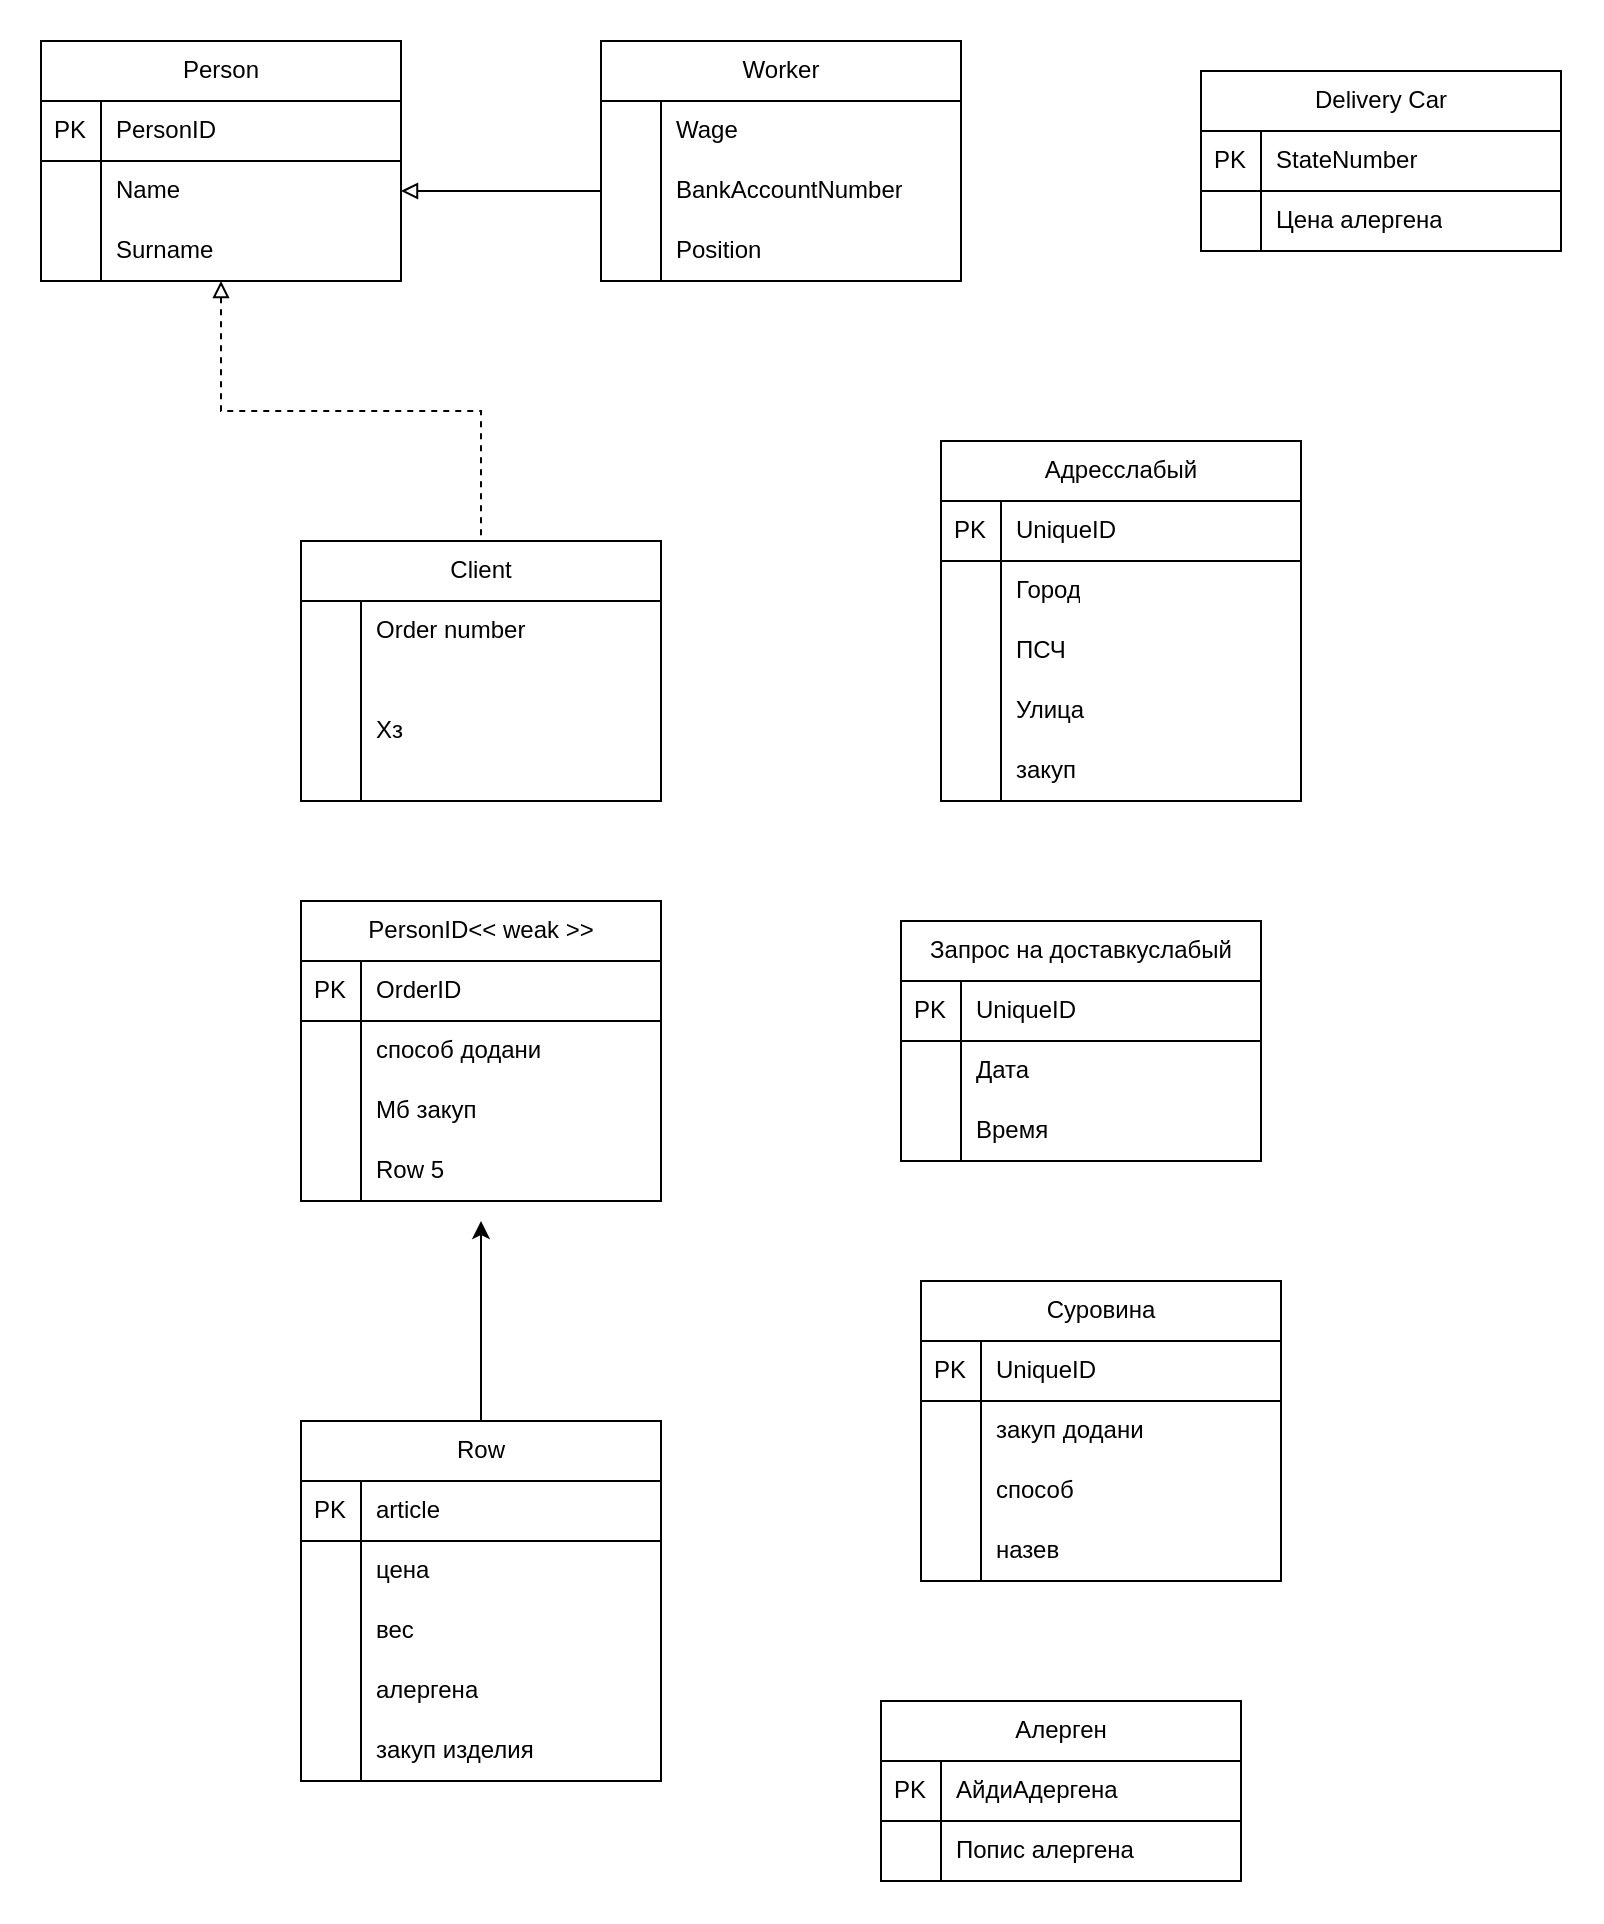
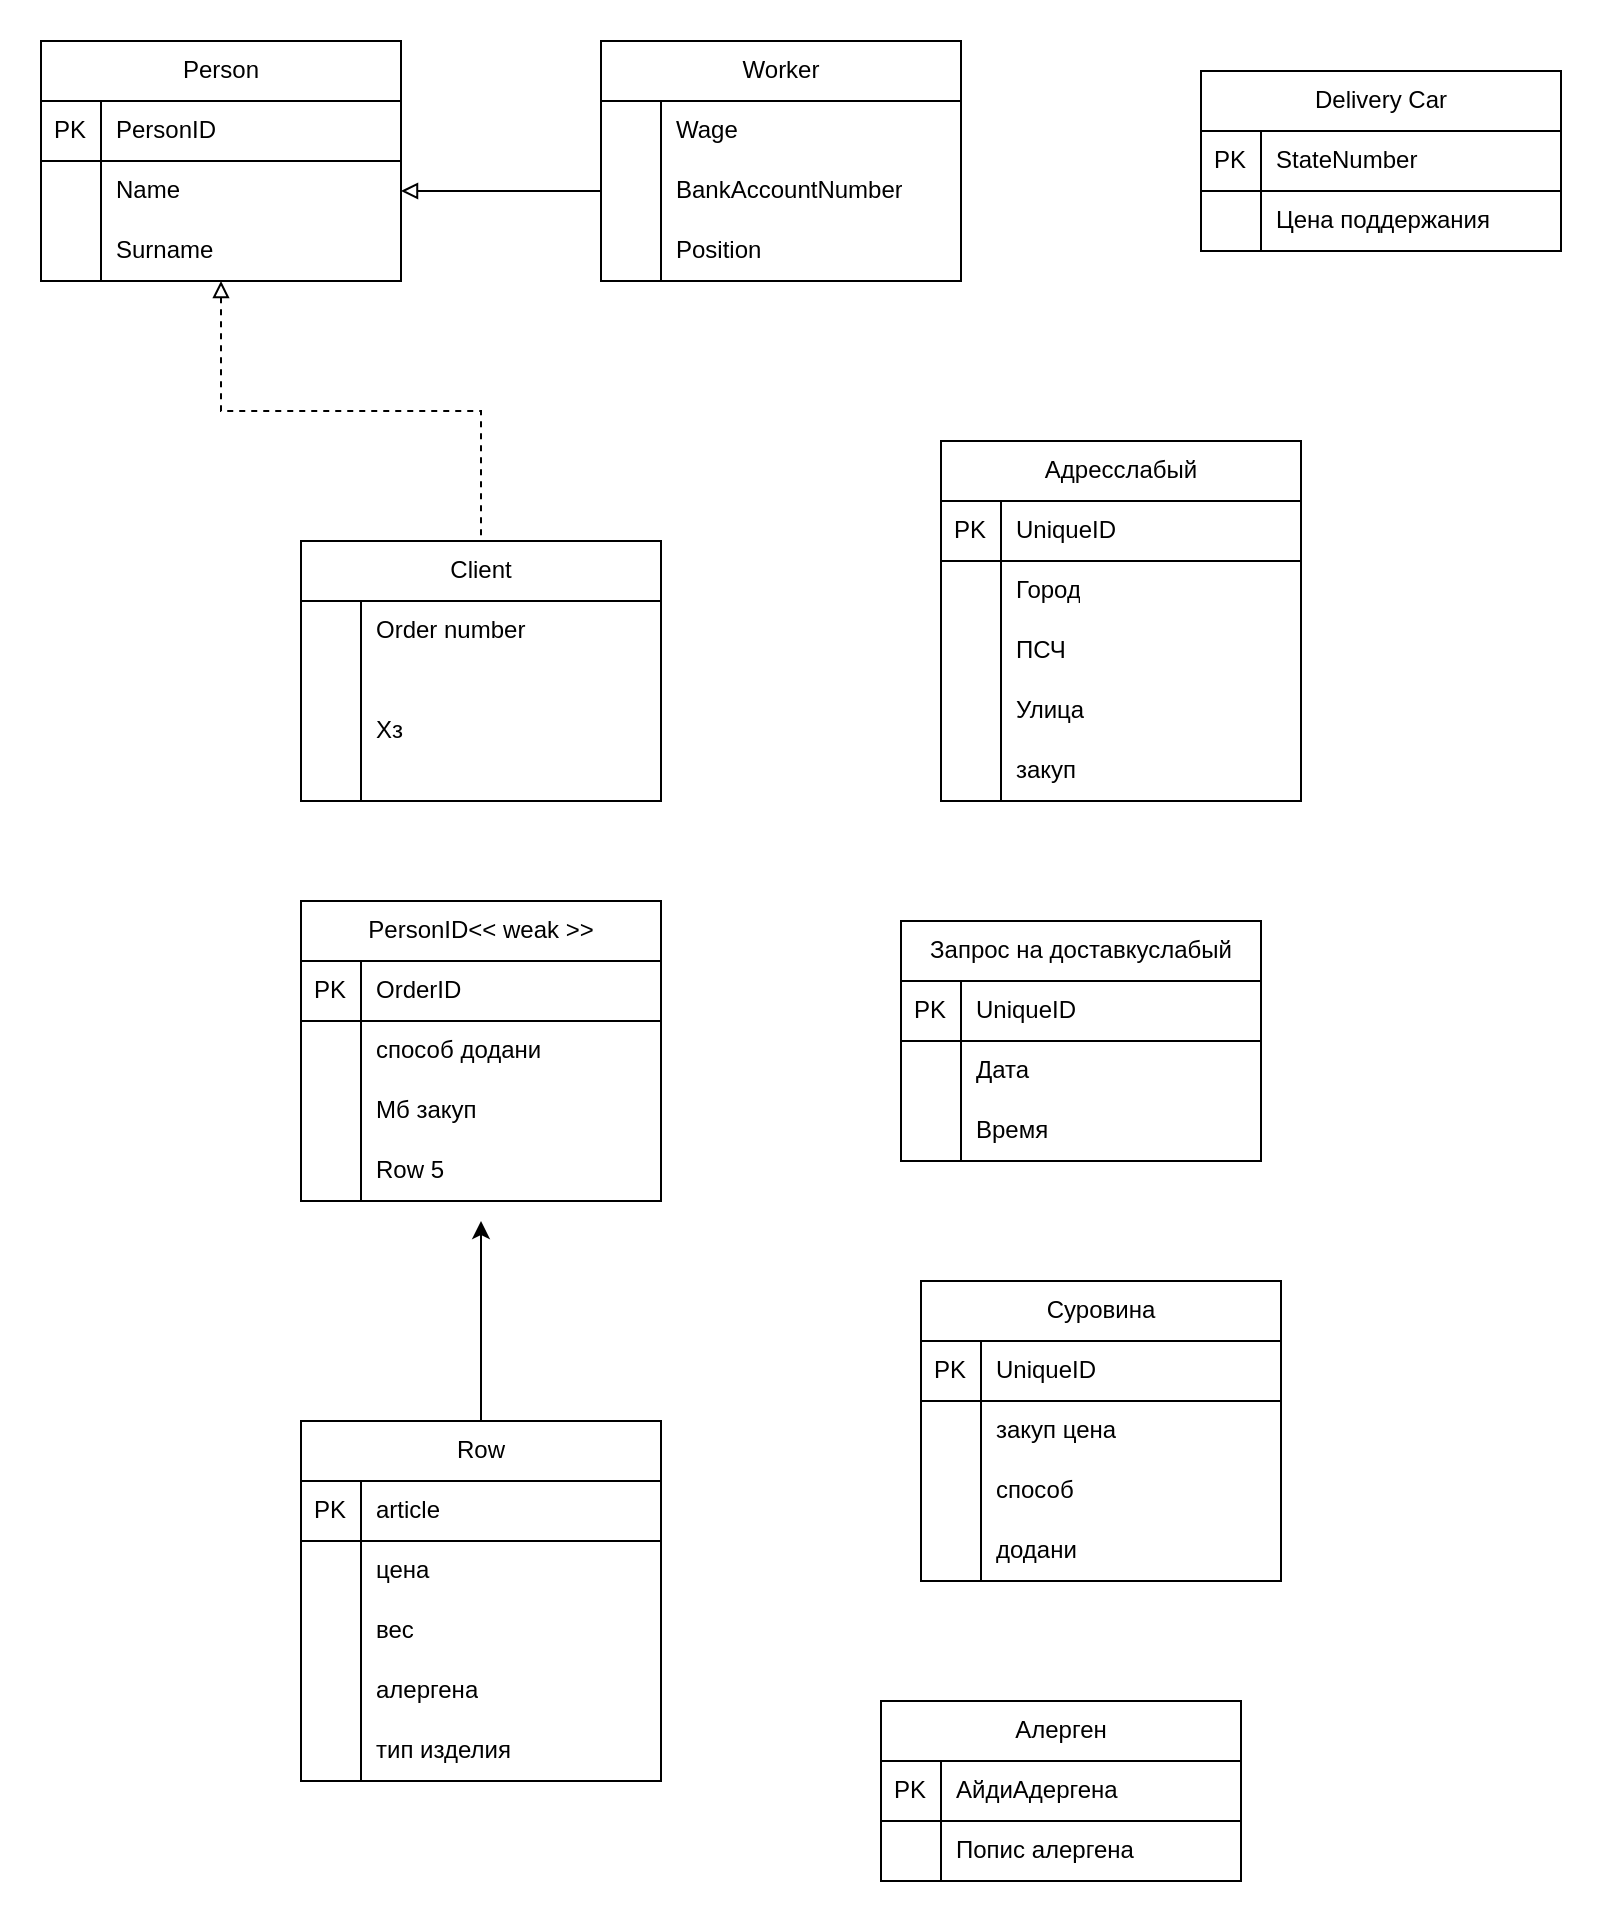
node "Цена алергена": label "Цена алергена" -> "Цена поддержания"
node "закуп додани": label "закуп додани" -> "закуп цена"
node "назев": label "назев" -> "додани"
node "закуп изделия": label "закуп изделия" -> "тип изделия"
